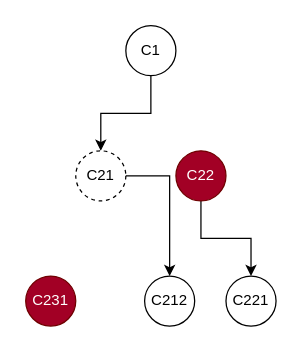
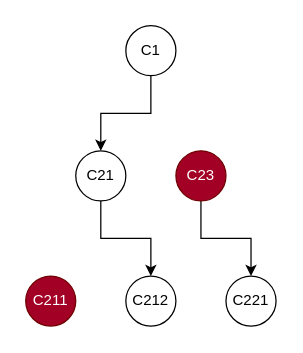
node "C21": style dashed -> solid
node "C22": label "C22" -> "C23"
node "C231": label "C231" -> "C211"
node "C212": moved (169, 301) -> (151, 301)
